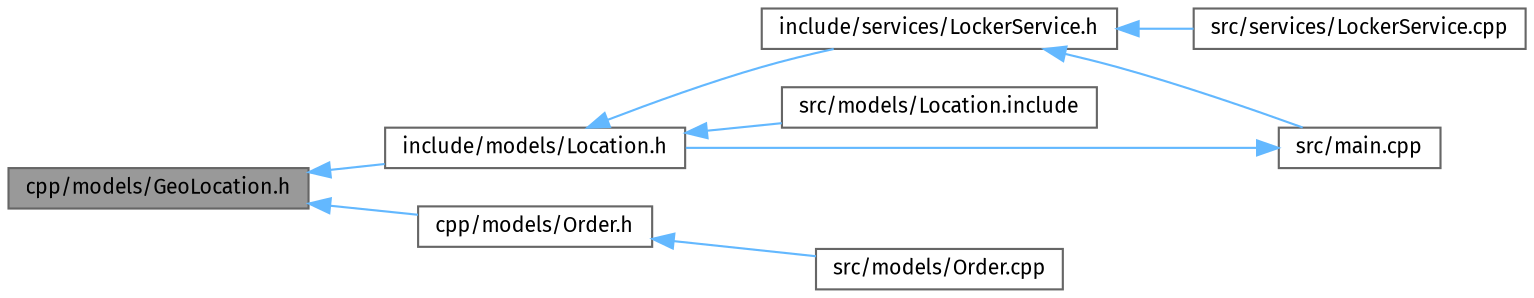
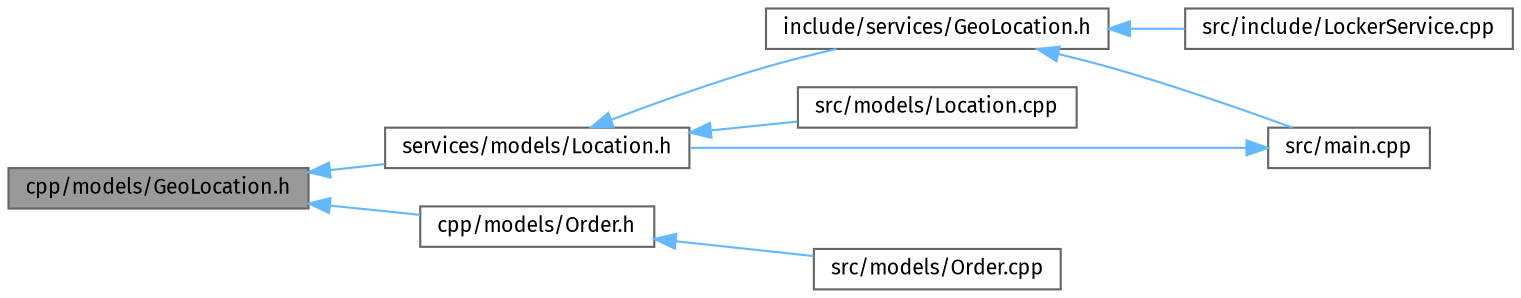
node "include/services/LockerService.h": label "include/services/LockerService.h" -> "include/services/GeoLocation.h"
node "src/services/LockerService.cpp": label "src/services/LockerService.cpp" -> "src/include/LockerService.cpp"
node "src/models/Location.include": label "src/models/Location.include" -> "src/models/Location.cpp"
node "include/models/Location.h": label "include/models/Location.h" -> "services/models/Location.h"
